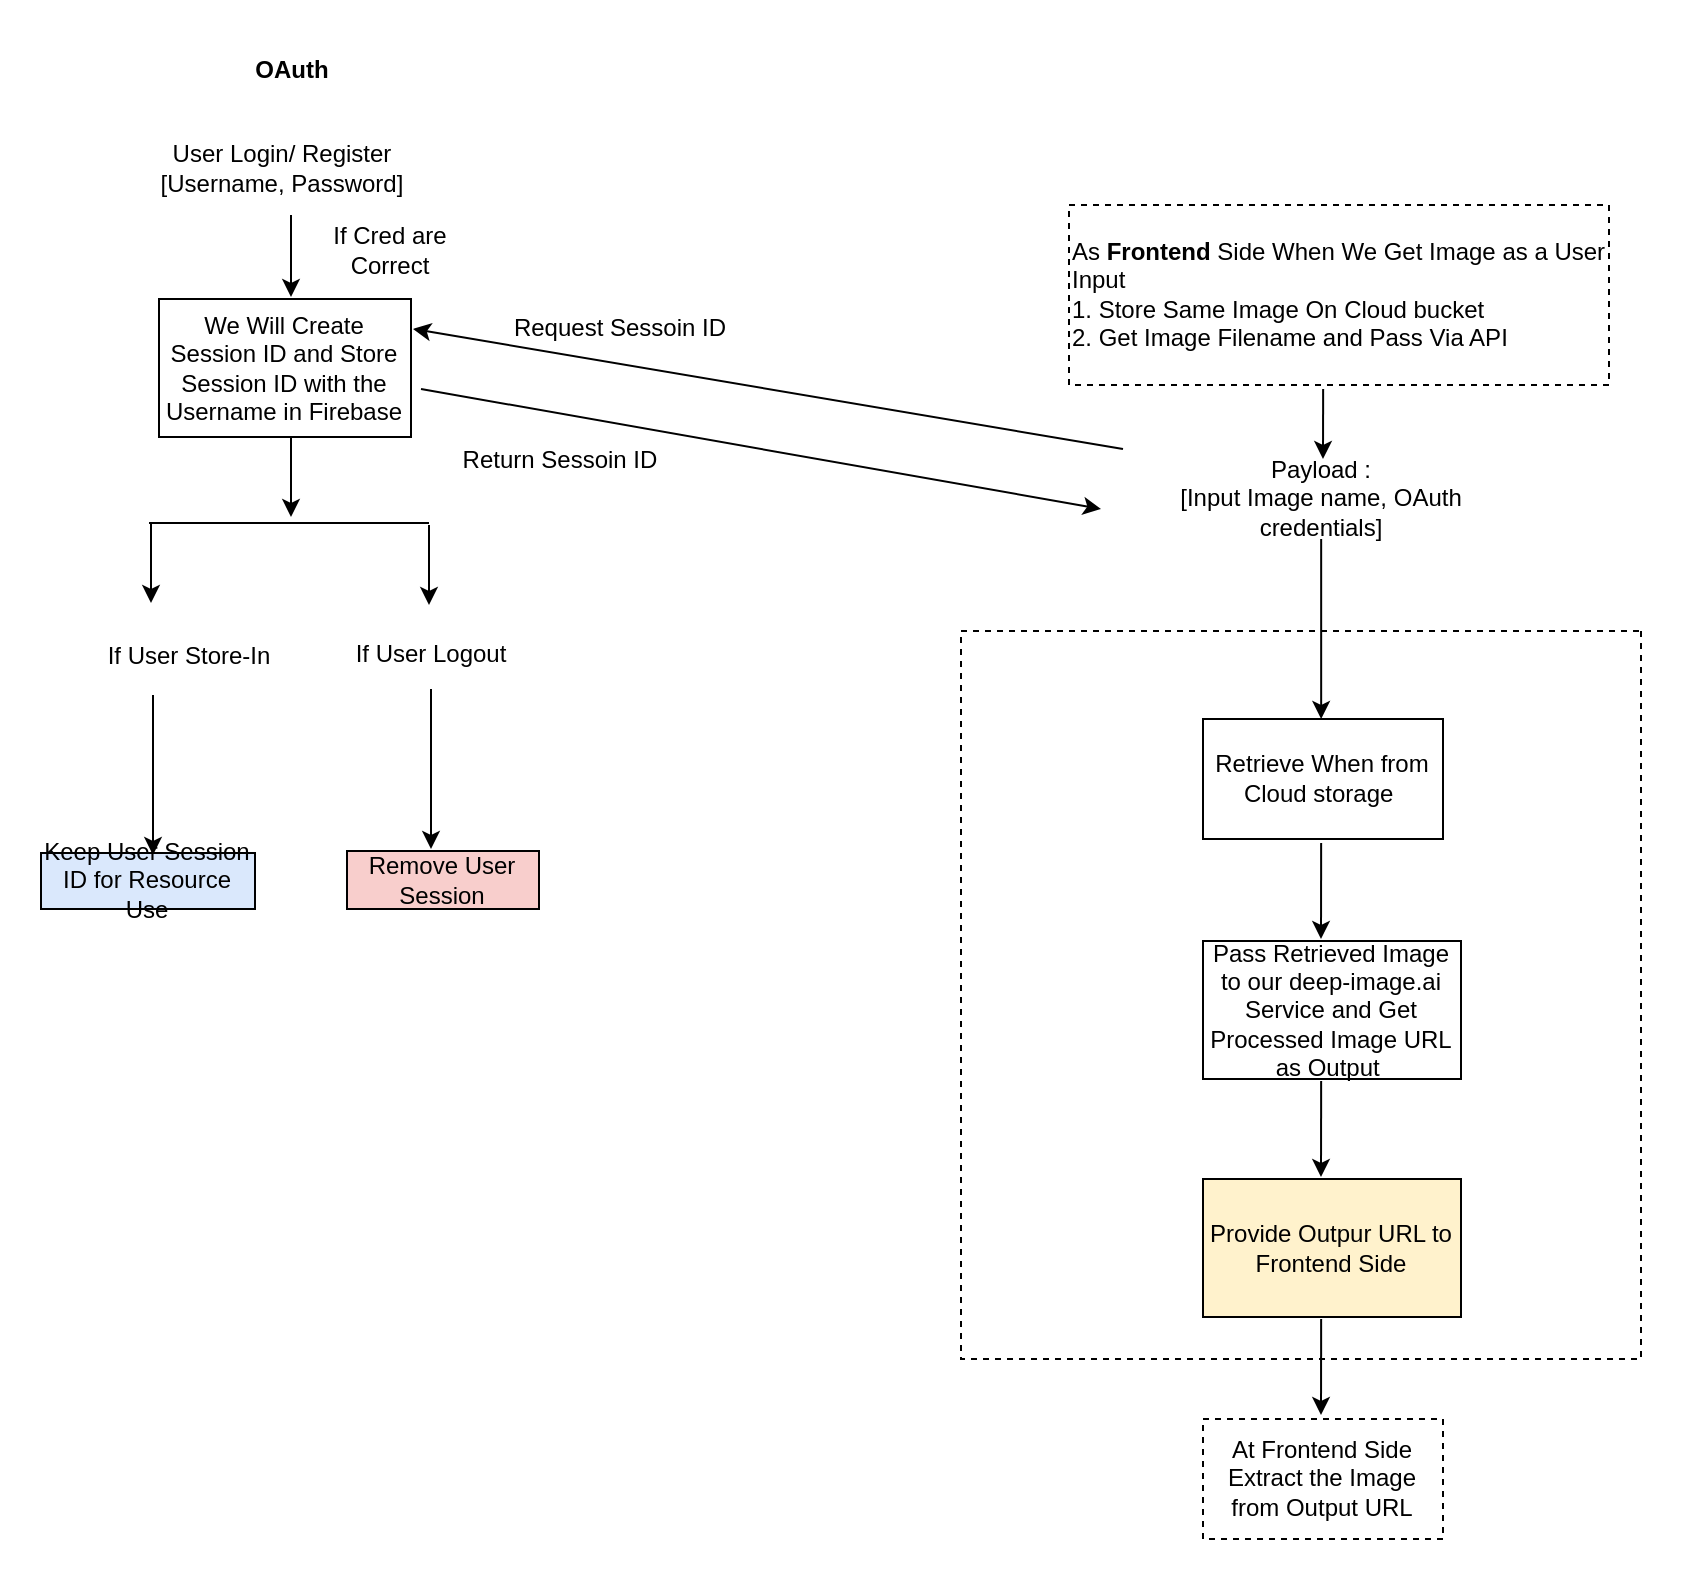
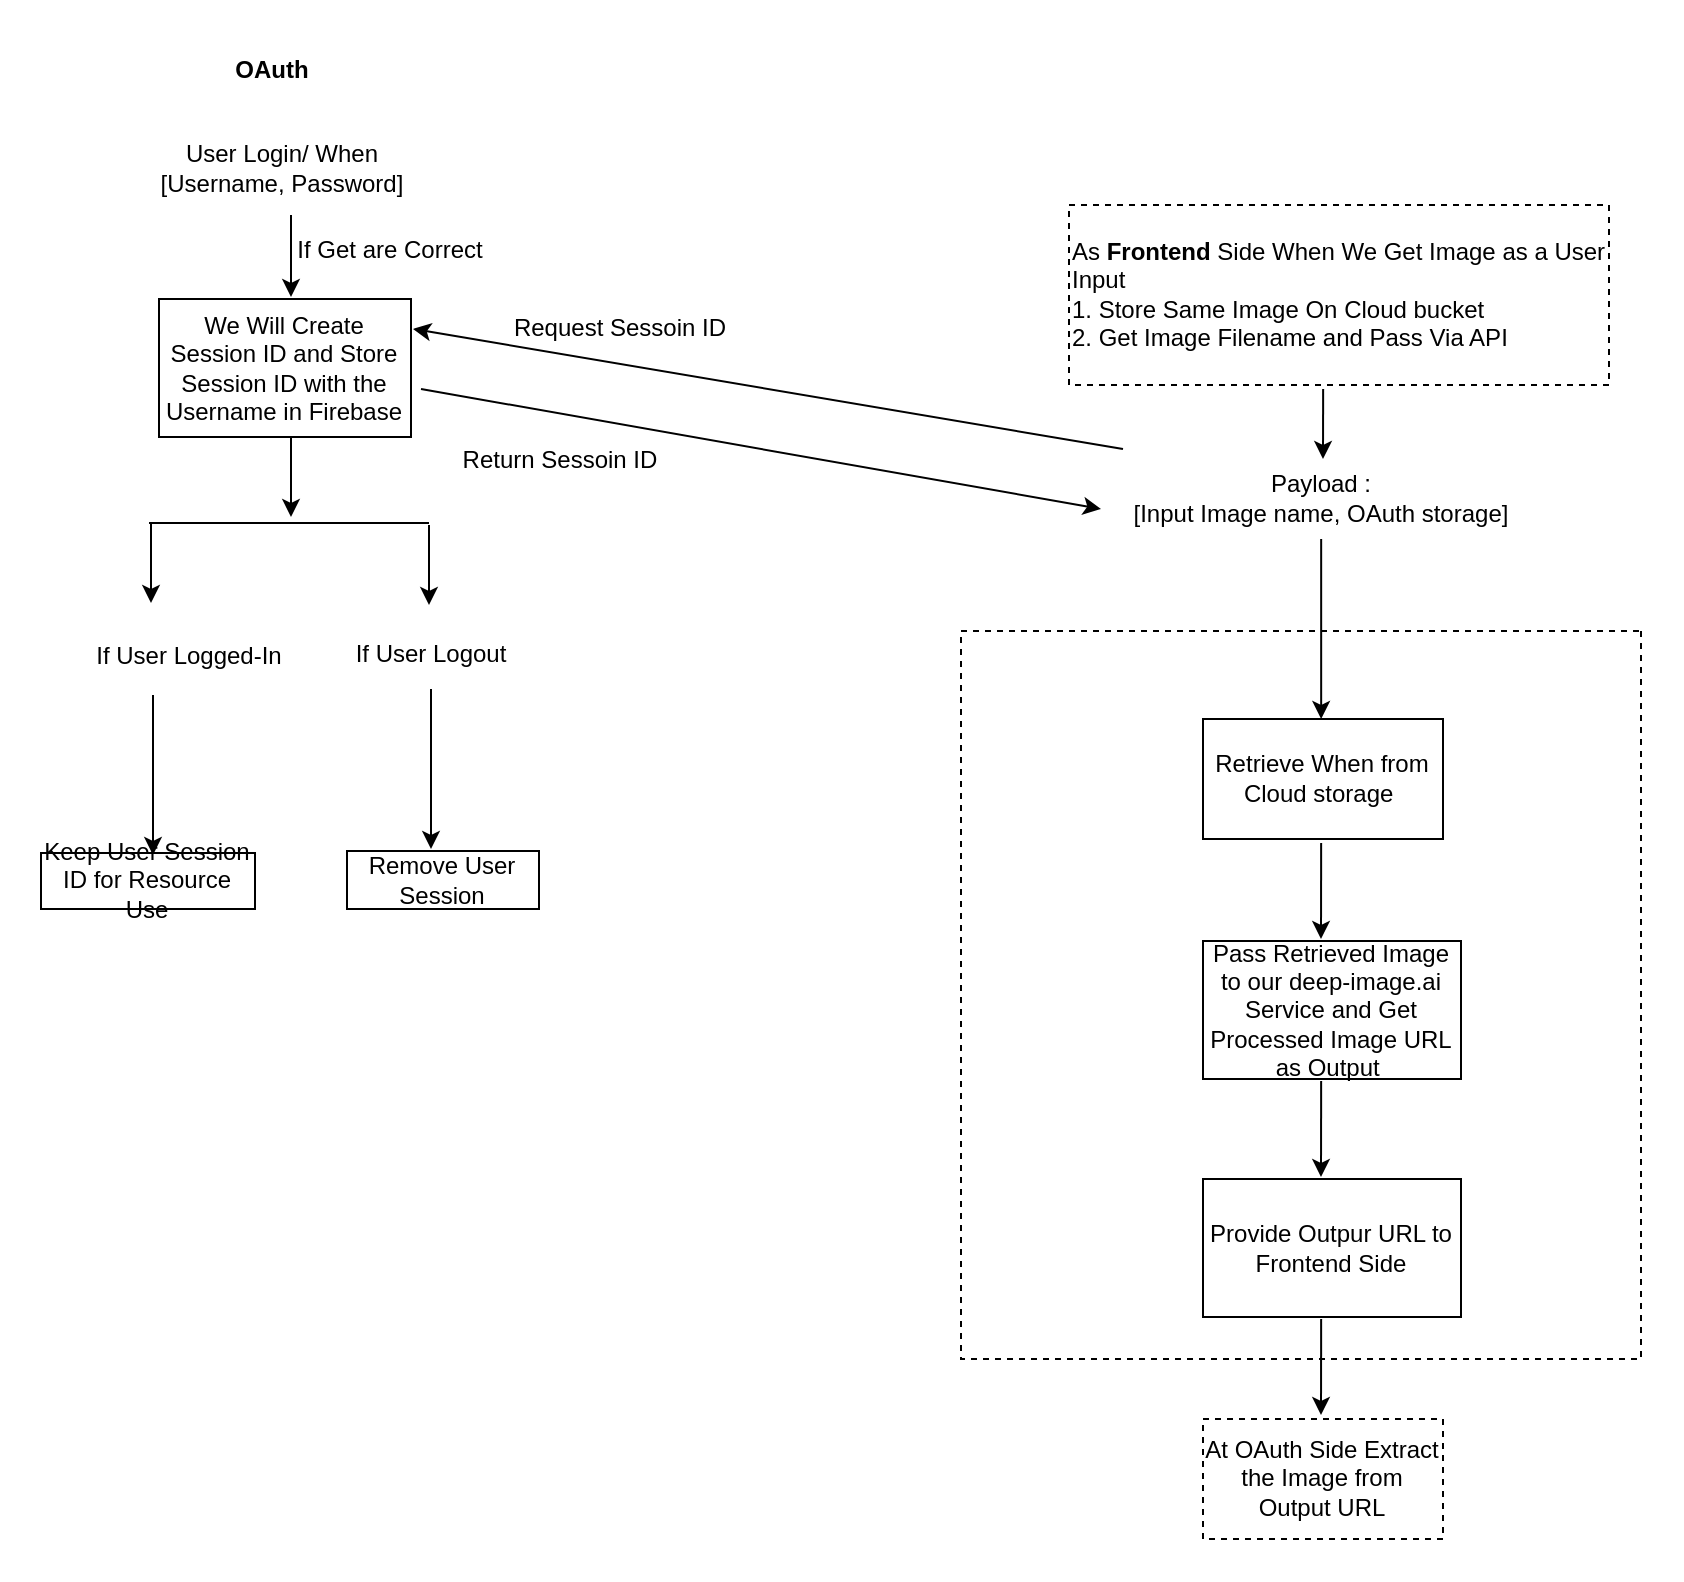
node "OAuth": moved (293, 71) -> (273, 71)
node "User Login/ Register [Username, Password]": label "User Login/ Register [Username, Password]" -> "User Login/ When [Username, Password]"
node "If Cred are Correct": label "If Cred are Correct" -> "If Get are Correct"
node "Payload : [Input Image name, OAuth credentials]": label "Payload : [Input Image name, OAuth credentials]" -> "Payload : [Input Image name, OAuth storage]"
node "If User Store-In": label "If User Store-In" -> "If User Logged-In"
node "Remove User Session": fillcolor #f8cecc -> #ffffff
node "Keep User Session ID for Resource Use": fillcolor #dae8fc -> #ffffff
node "Provide Outpur URL to Frontend Side": fillcolor #fff2cc -> #ffffff
node "At Frontend Side Extract the Image from Output URL": label "At Frontend Side Extract the Image from Output URL" -> "At OAuth Side Extract the Image from Output URL"
